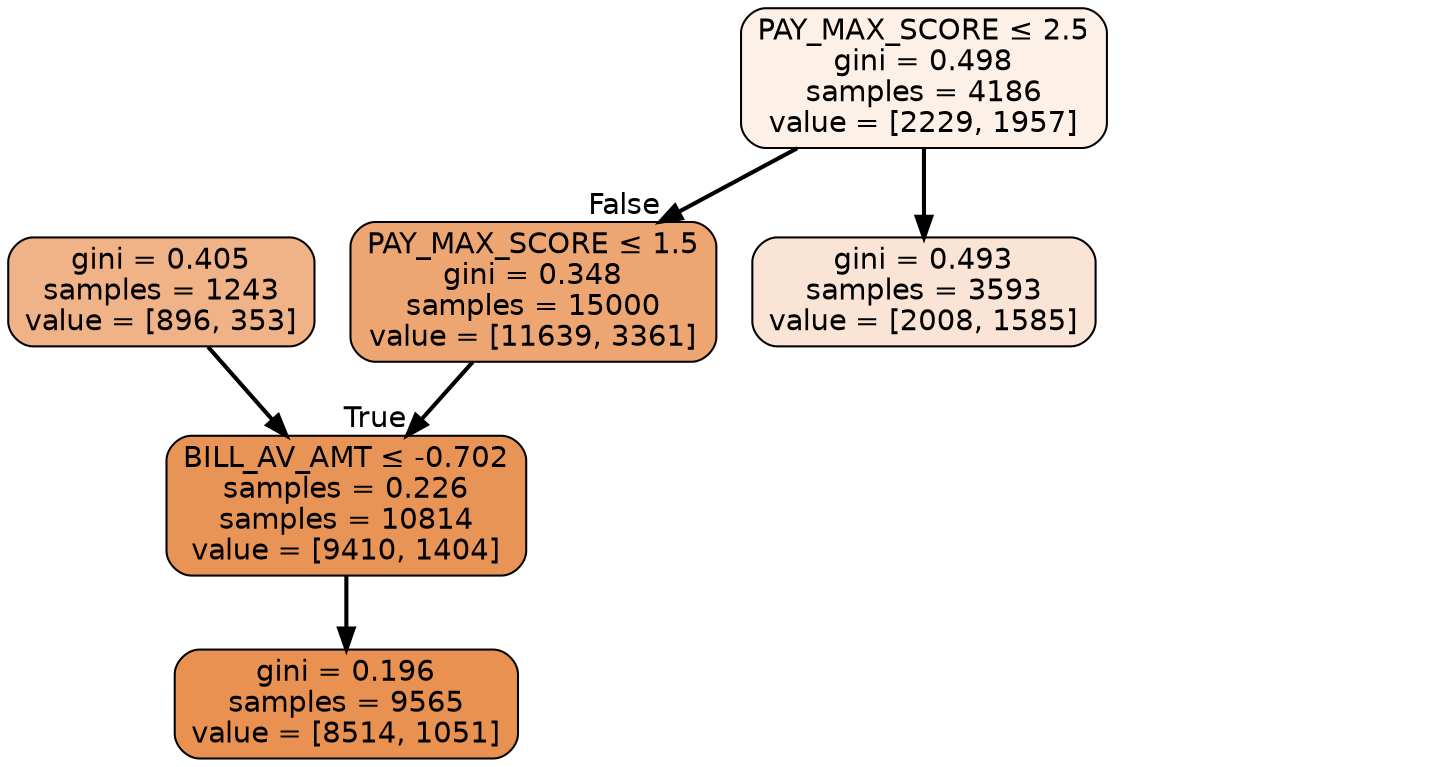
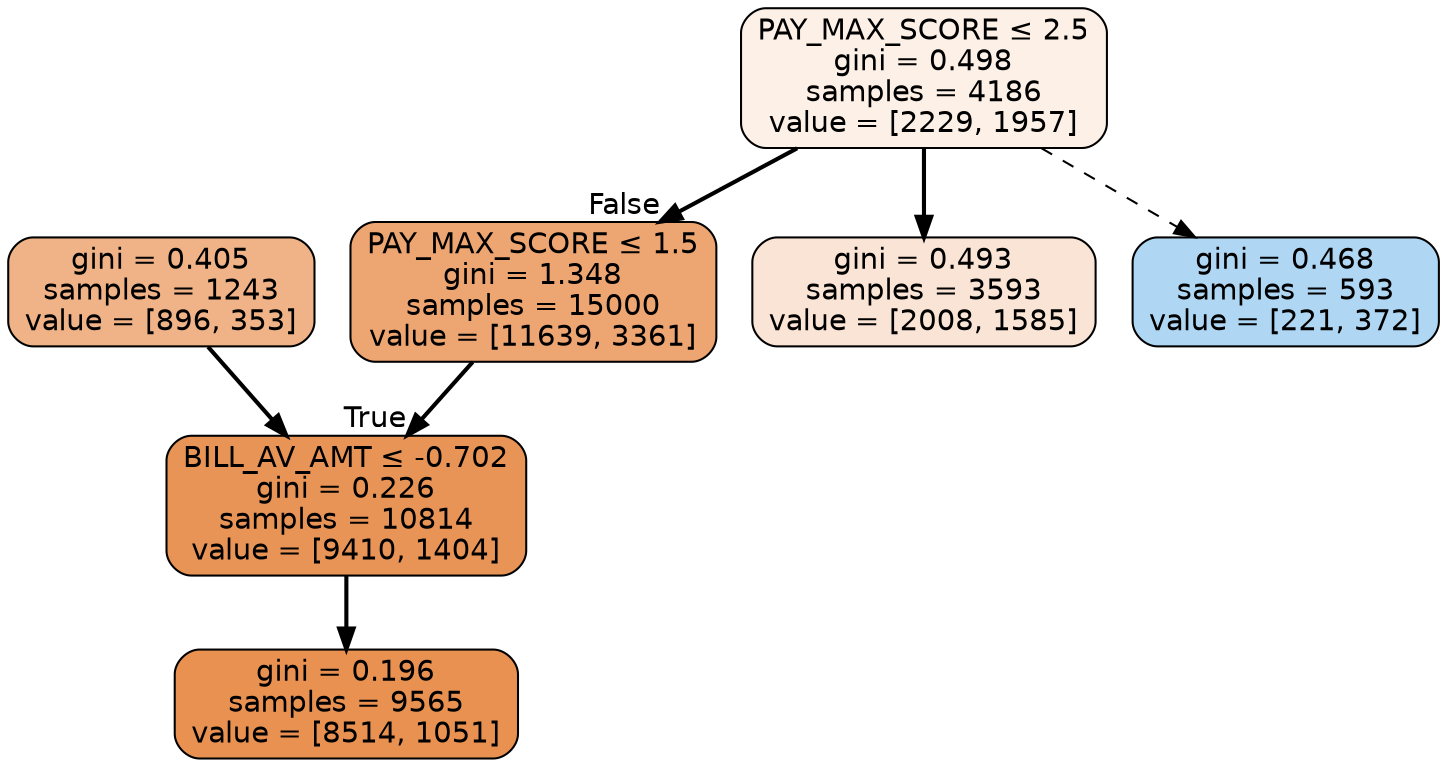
node "PAY_MAX_SCORE ≤ 1.5": text "gini = 0.348" -> "gini = 1.348"
node "gini = 0.468": added
node "BILL_AV_AMT ≤ -0.702": text "samples = 0.226" -> "gini = 0.226"
